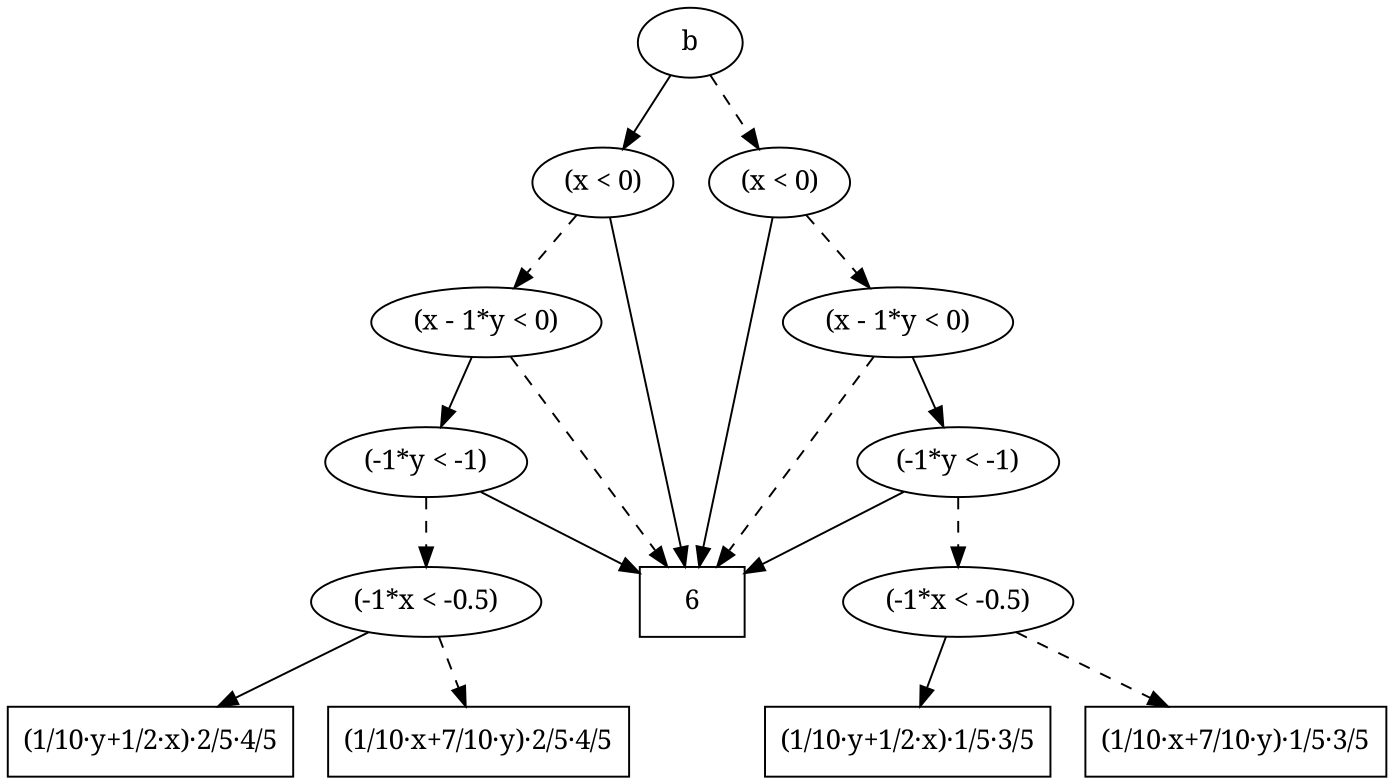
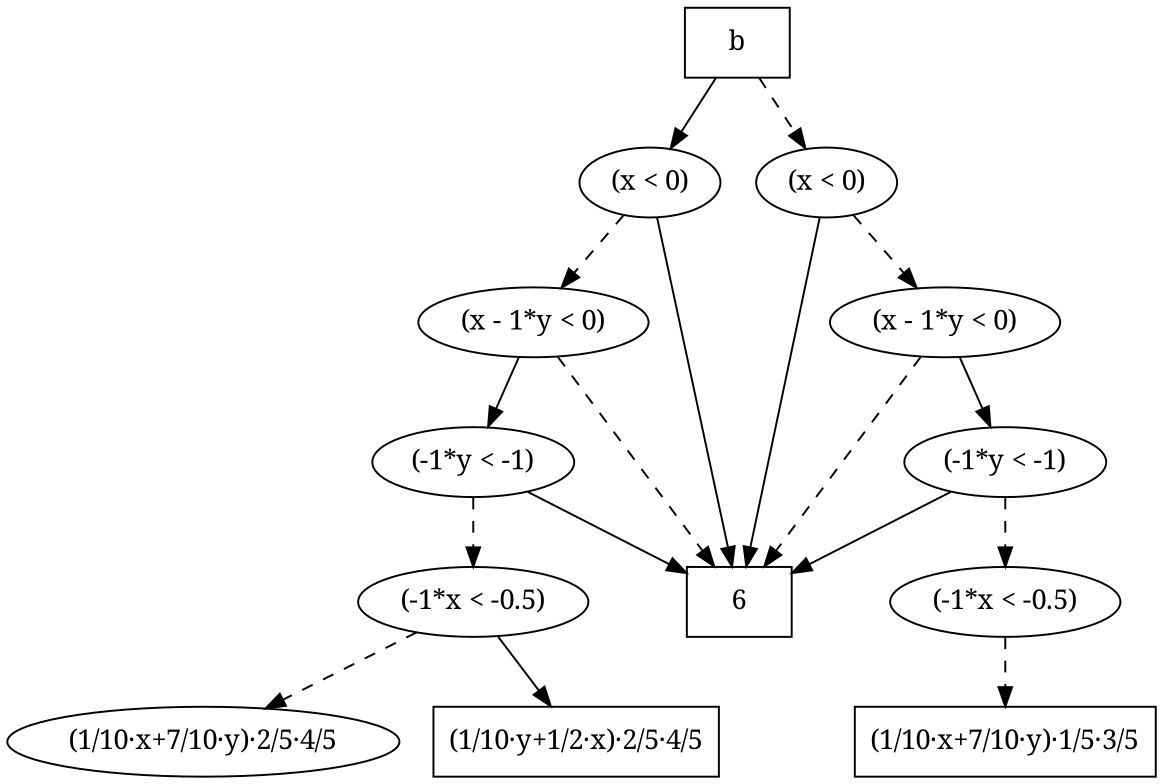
node "b": shape ellipse -> box
node "(1/10·x+7/10·y)·2/5·4/5": shape box -> ellipse
node "(1/10·y+1/2·x)·1/5·3/5": removed
